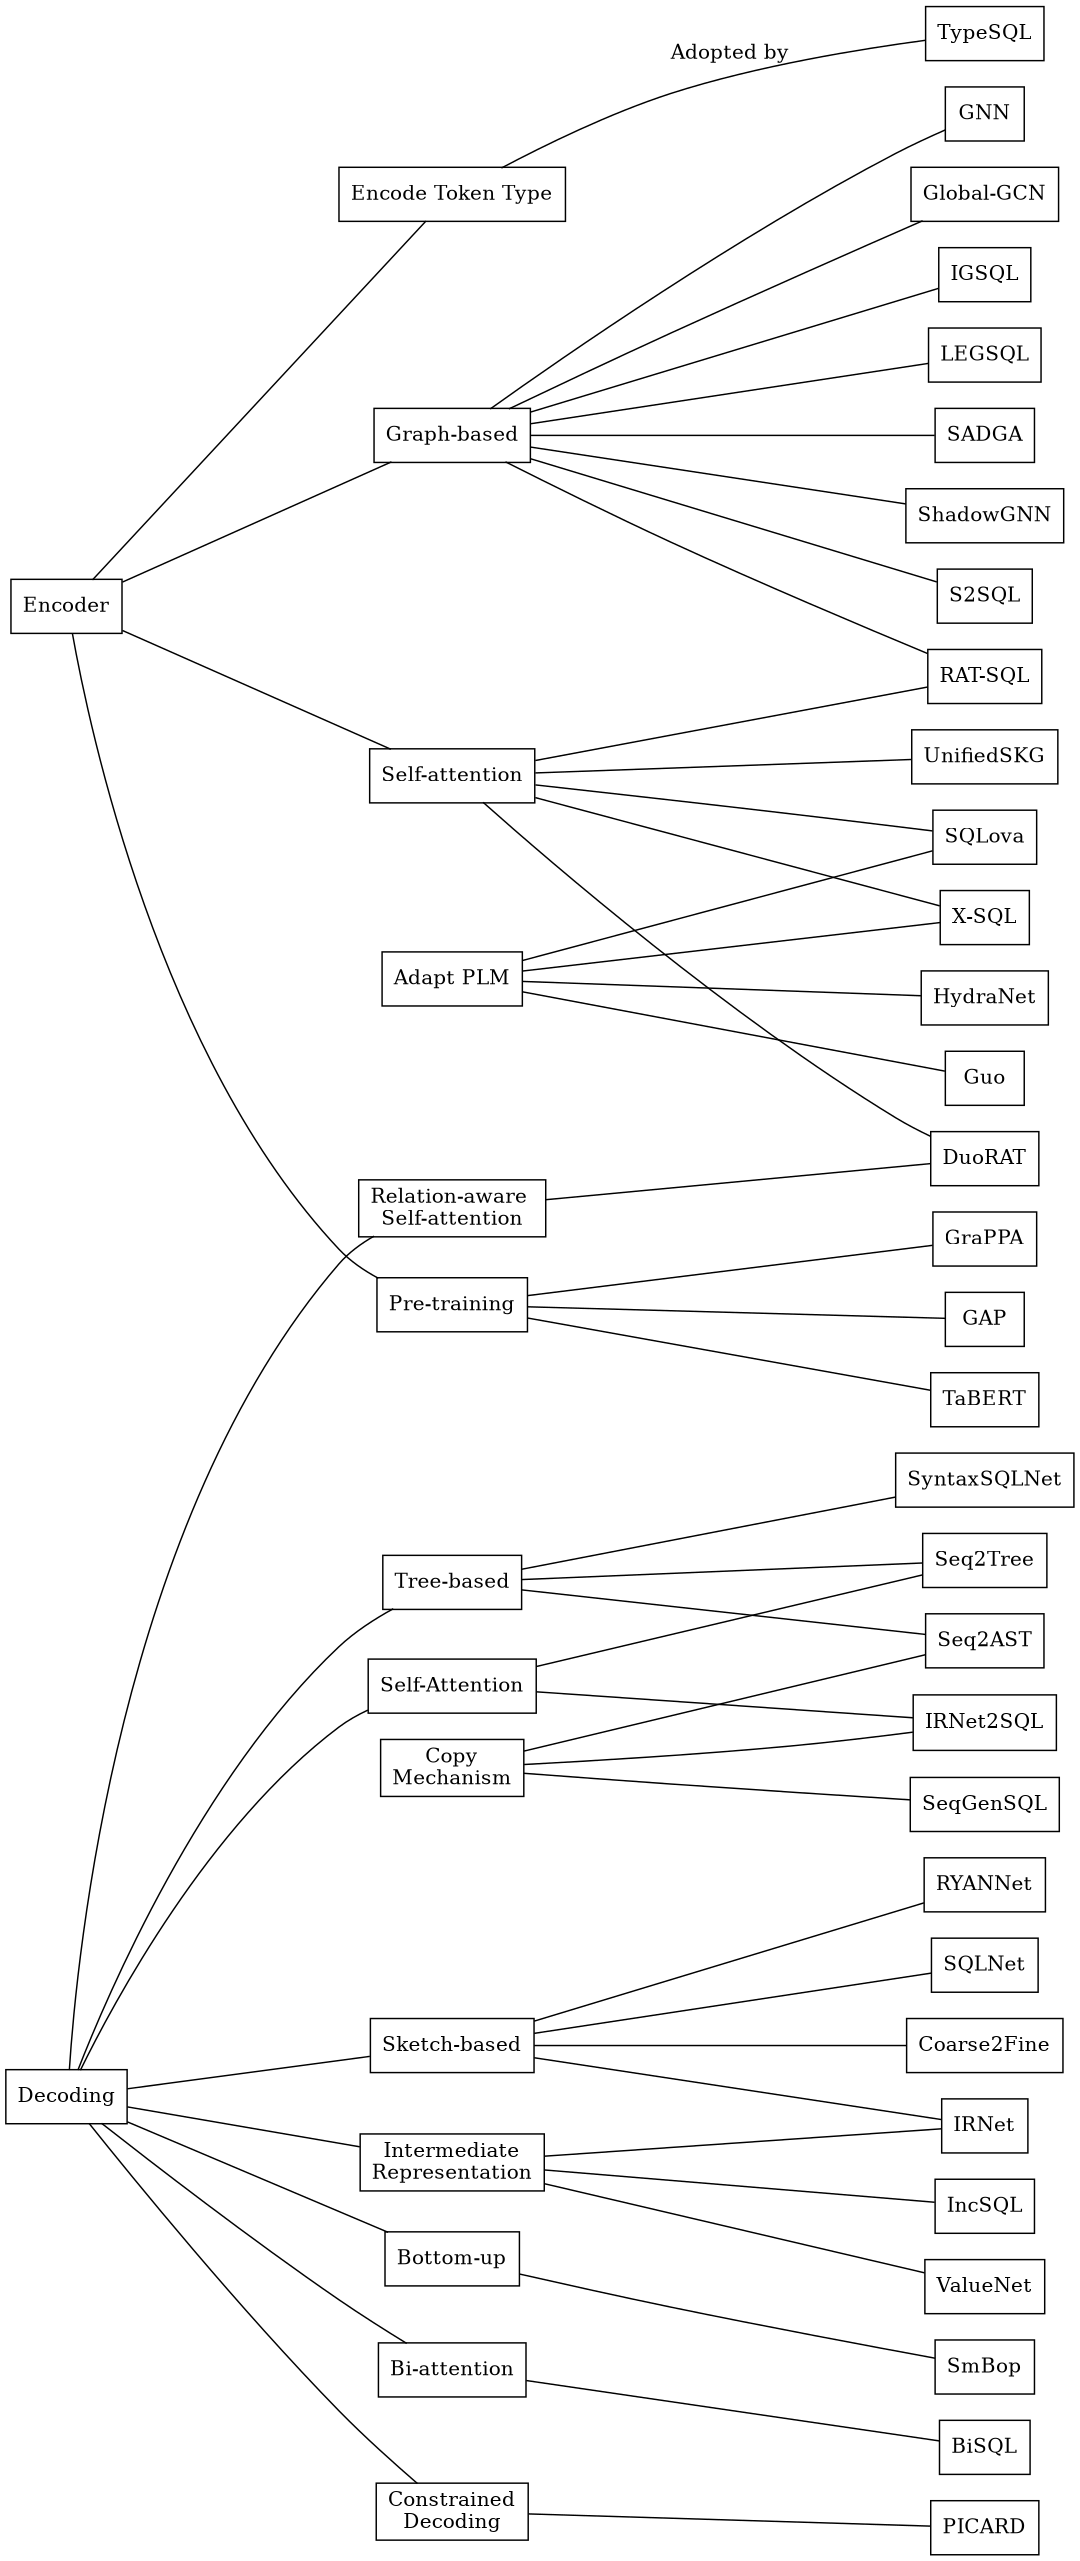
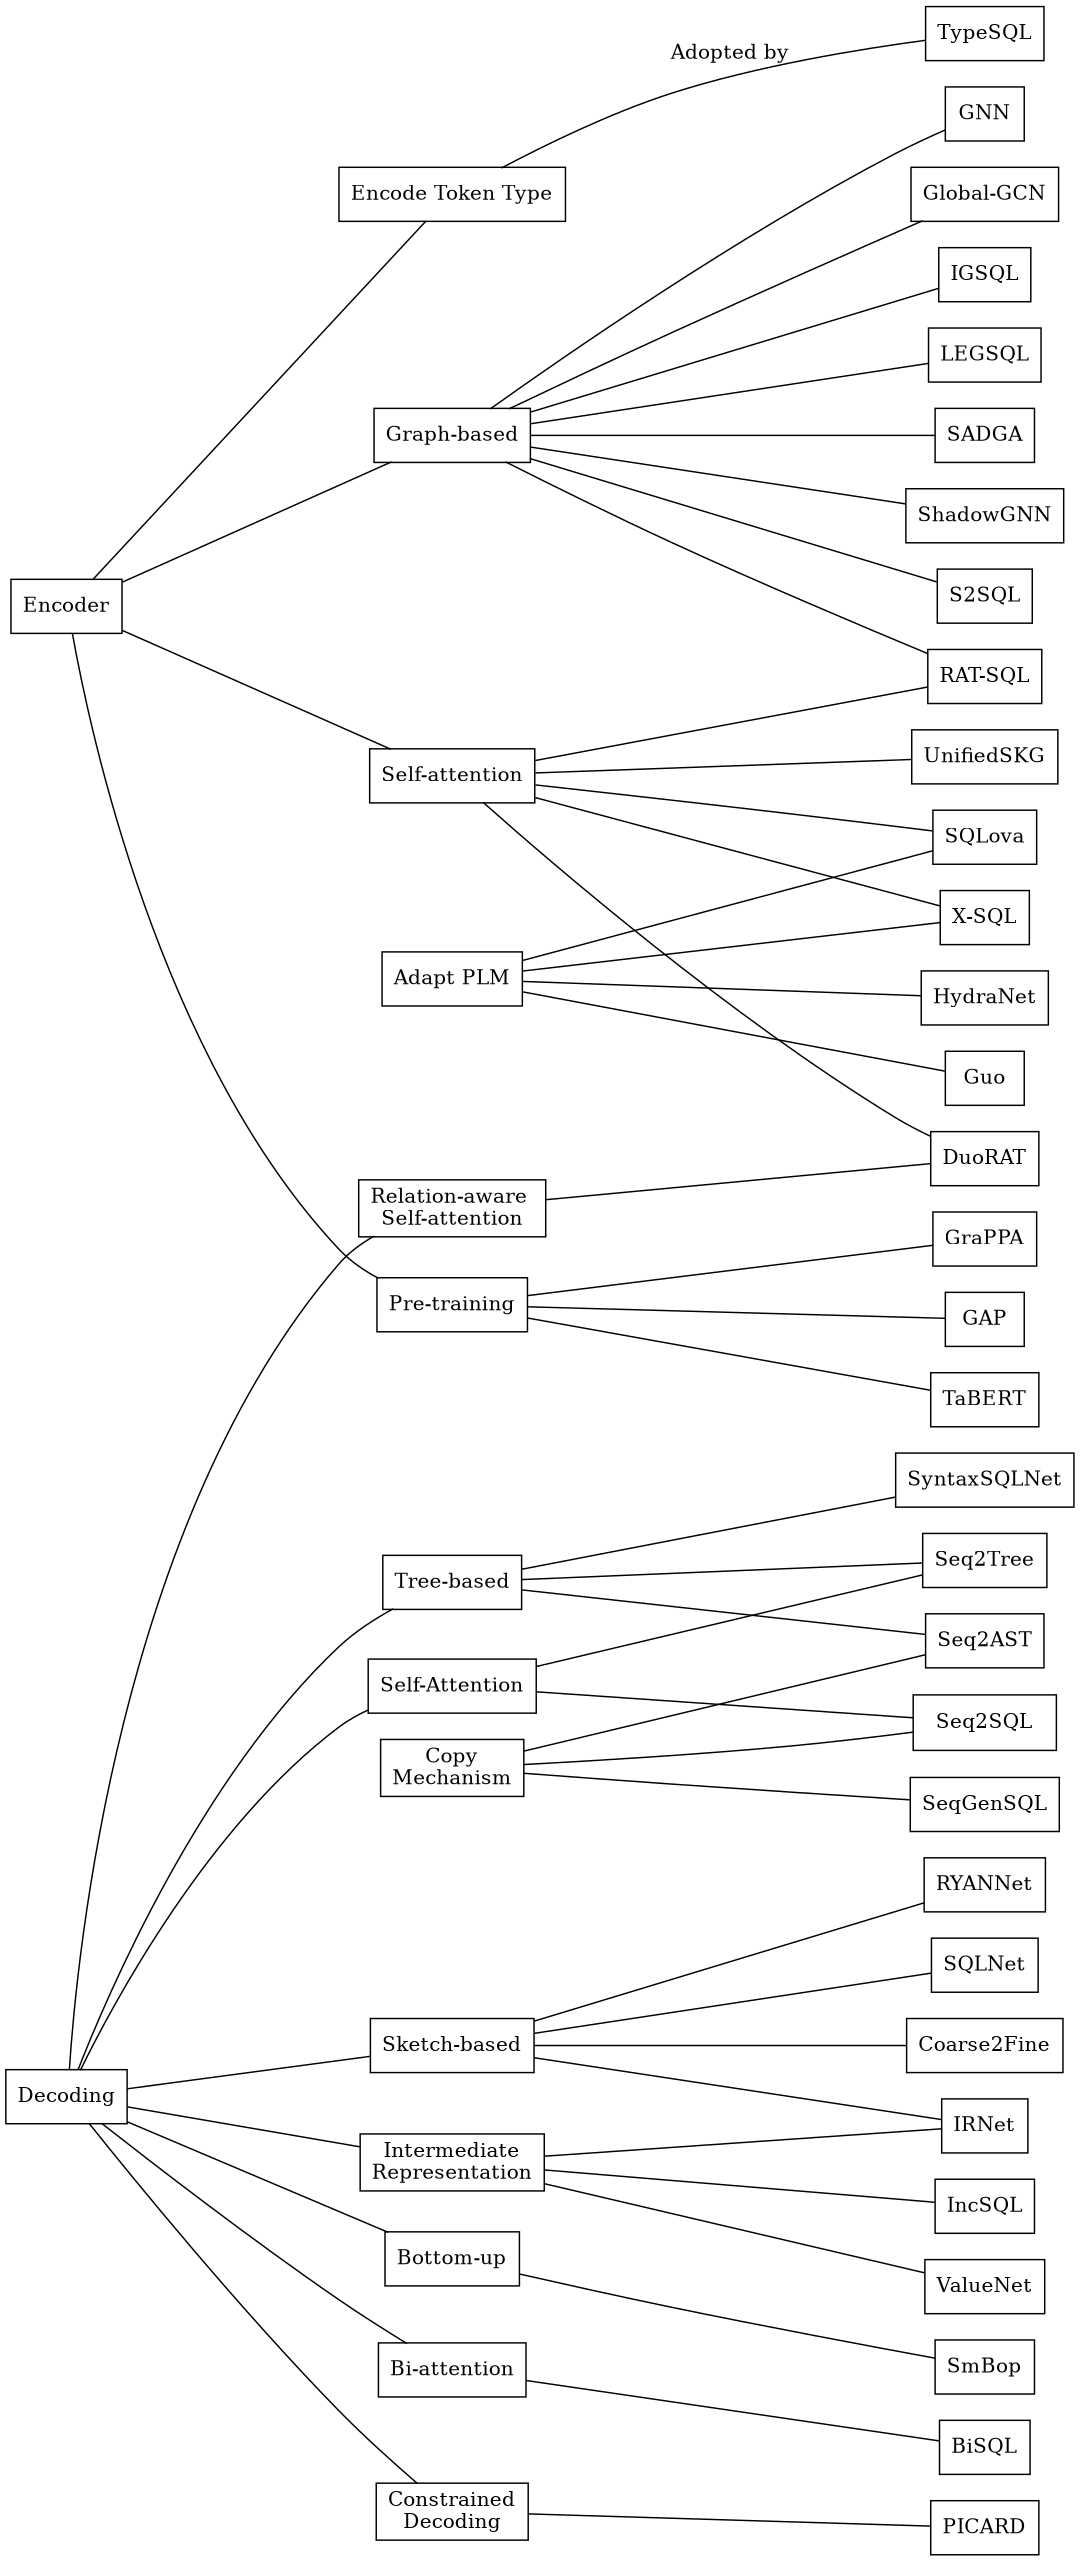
node "IRNet2SQL": label "IRNet2SQL" -> "Seq2SQL"
